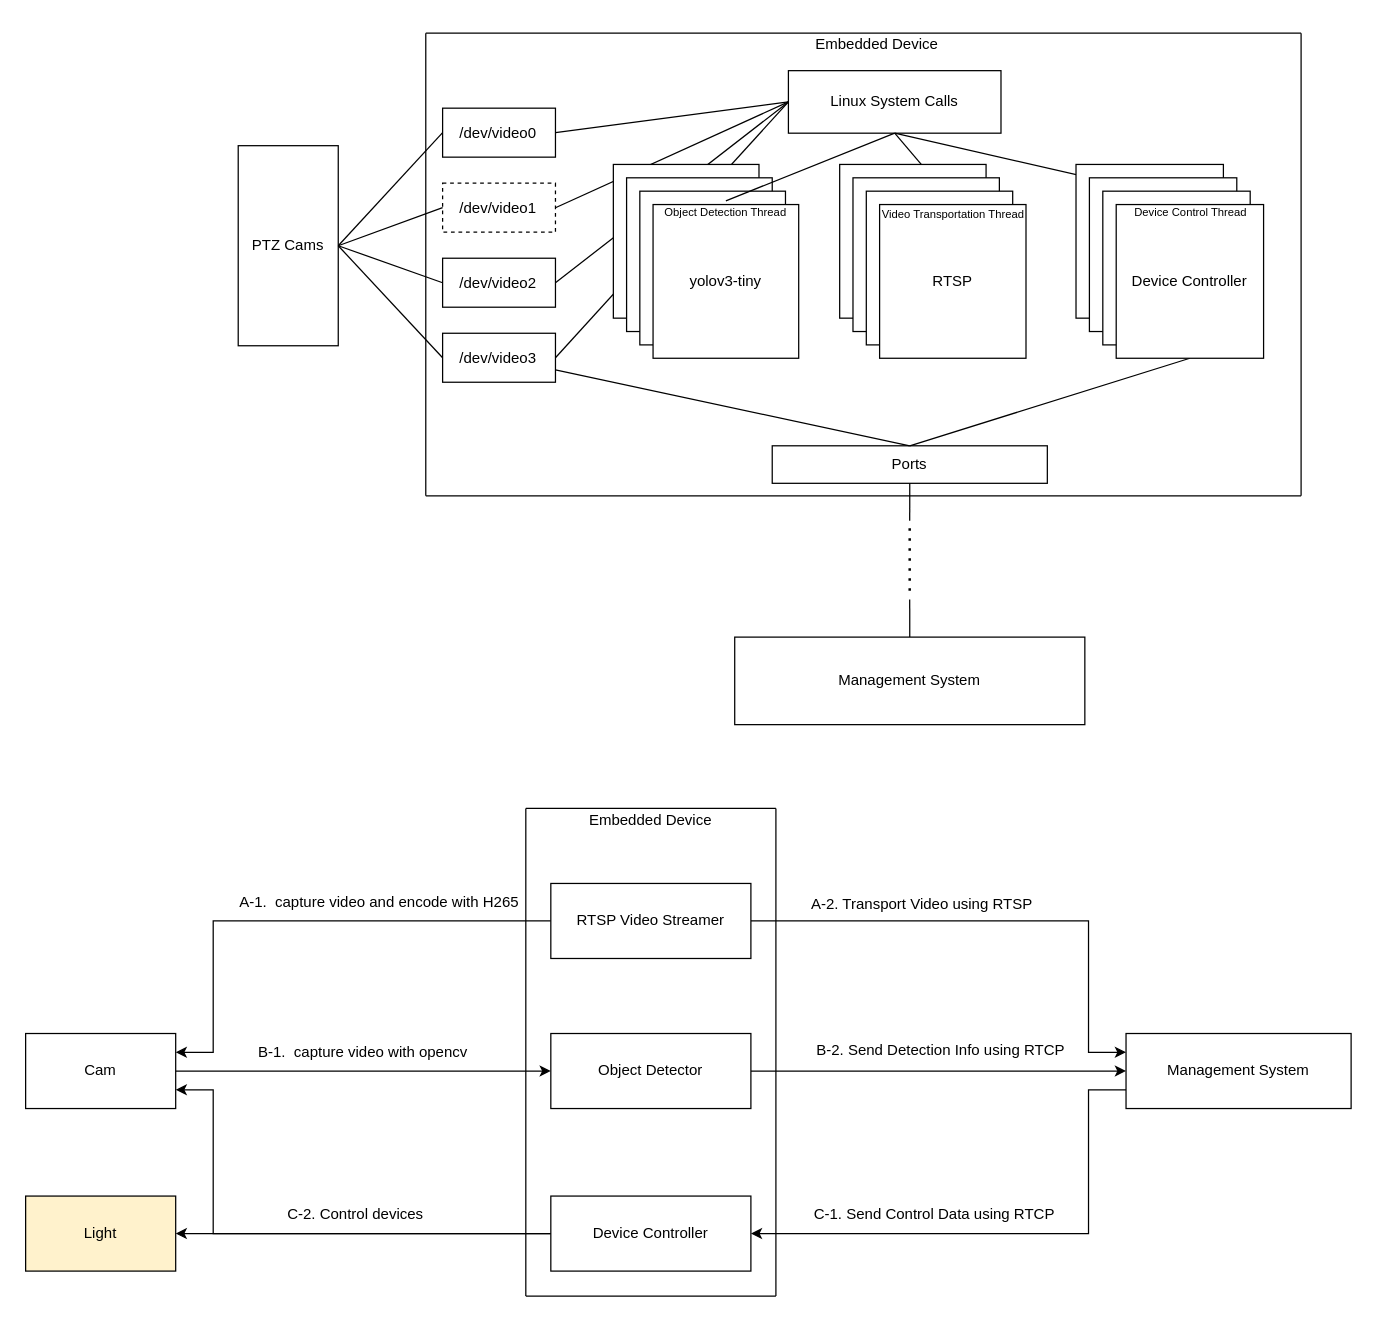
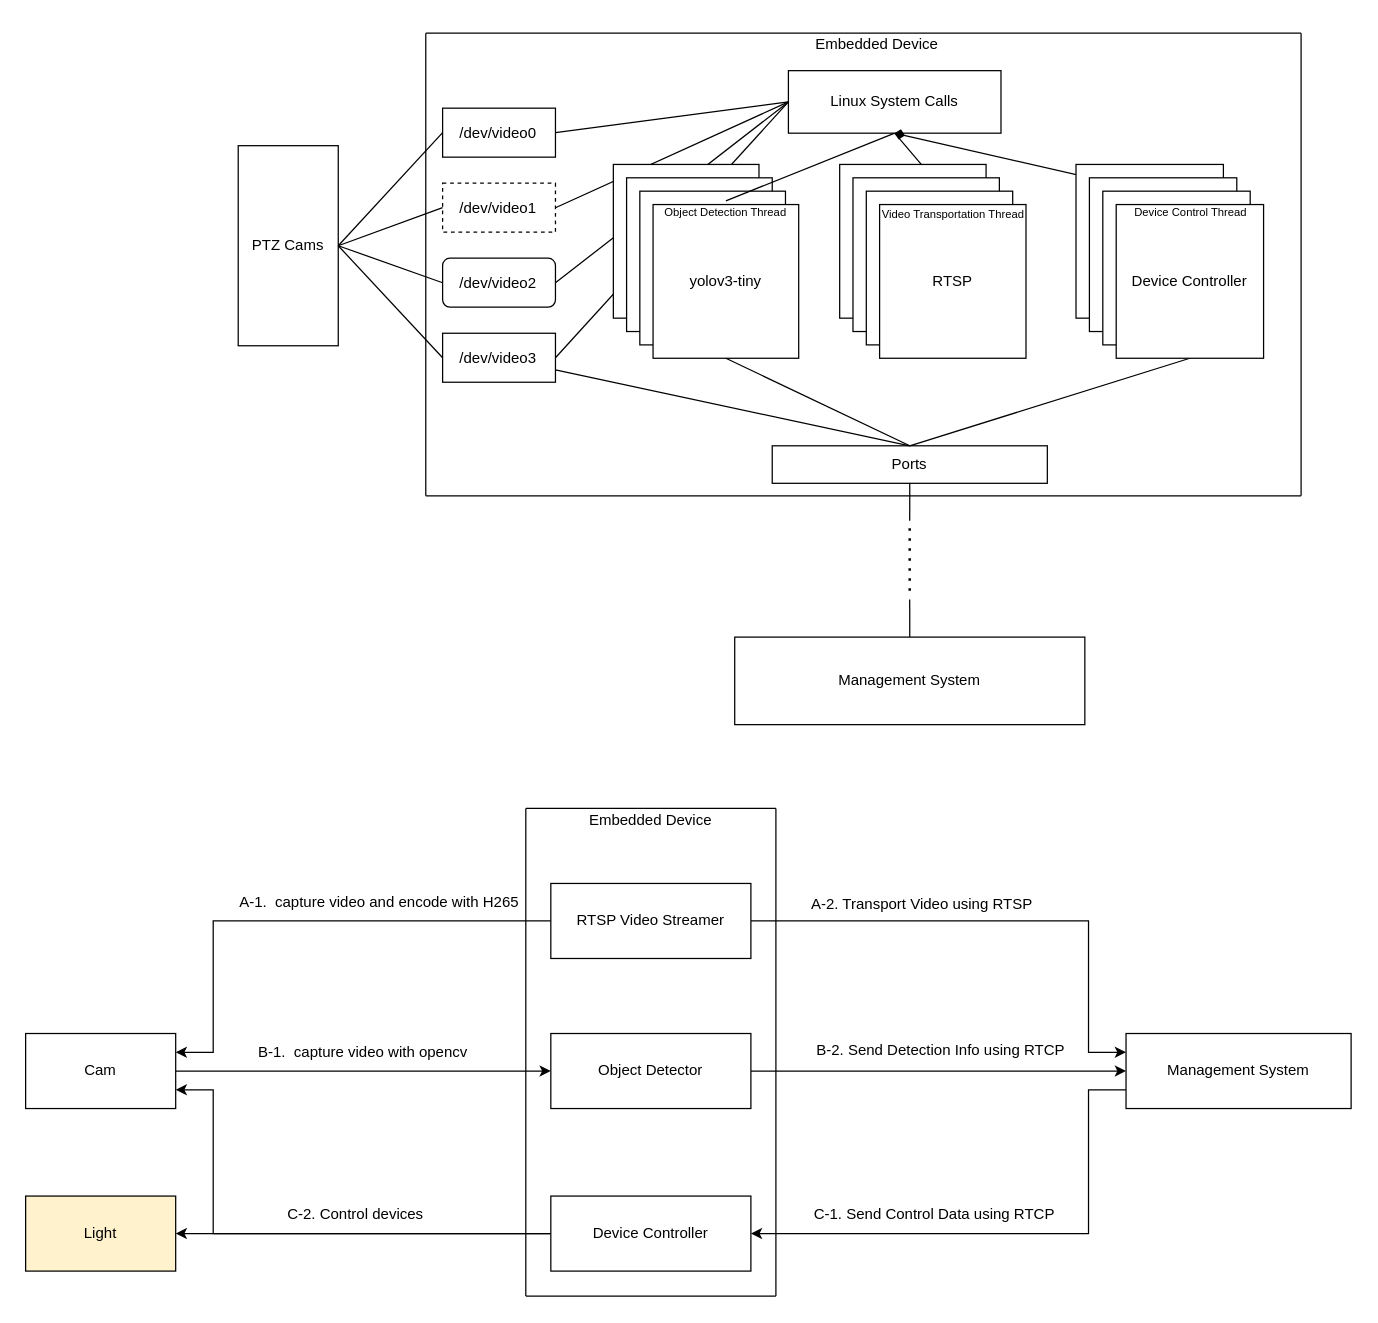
edge "Linux System Calls" -- "Device Control Thread": arrowhead none -> diamond
node "/dev/video2": shape rectangle -> rounded rectangle
edge "yolov3-tiny" -- "Ports": added
